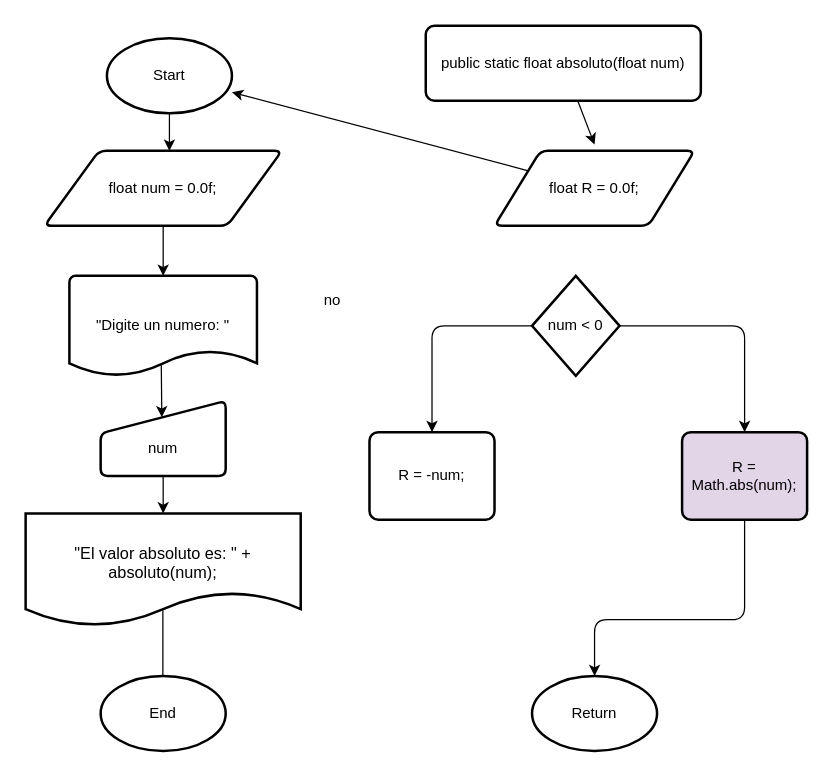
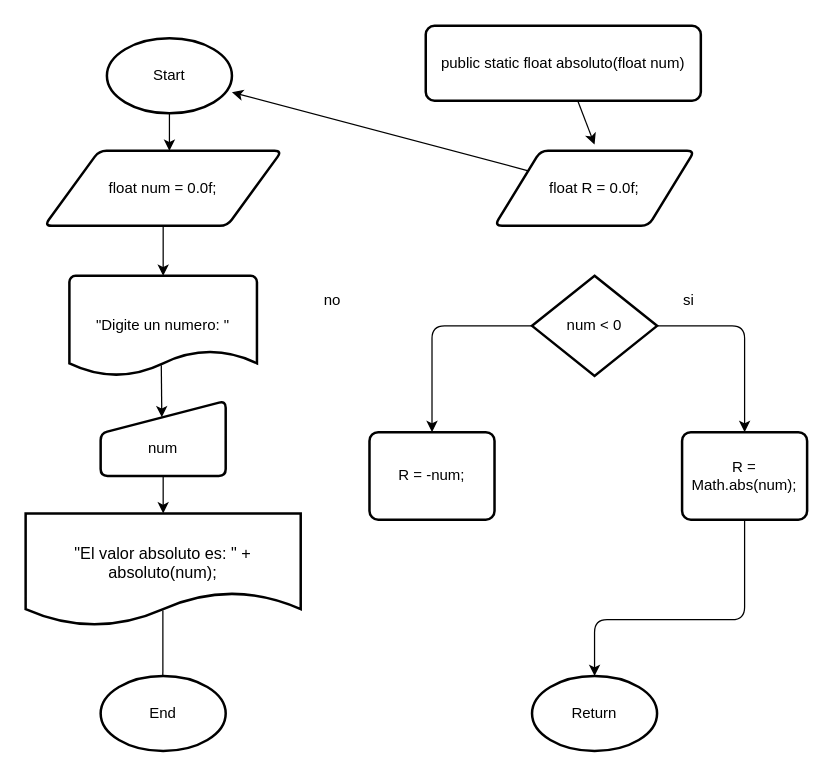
node "si": added
node "num < 0": size 88x100 -> 125x100
node "R = Math.abs(num);": fillcolor #e1d5e7 -> #ffffff
